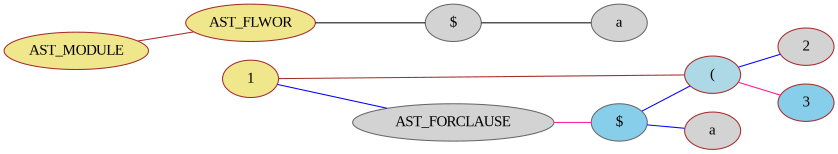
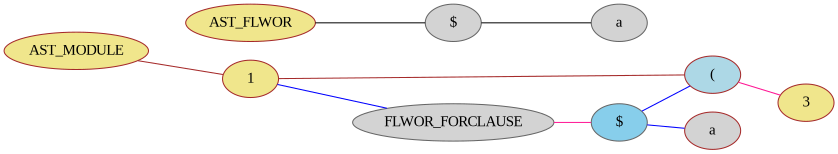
edge "AST_FLWOR" -- "AST_MODULE": now "1" -- "AST_MODULE"
node "2": removed
node "3": fillcolor skyblue -> khaki
node "AST_FORCLAUSE": label "AST_FORCLAUSE" -> "FLWOR_FORCLAUSE"
